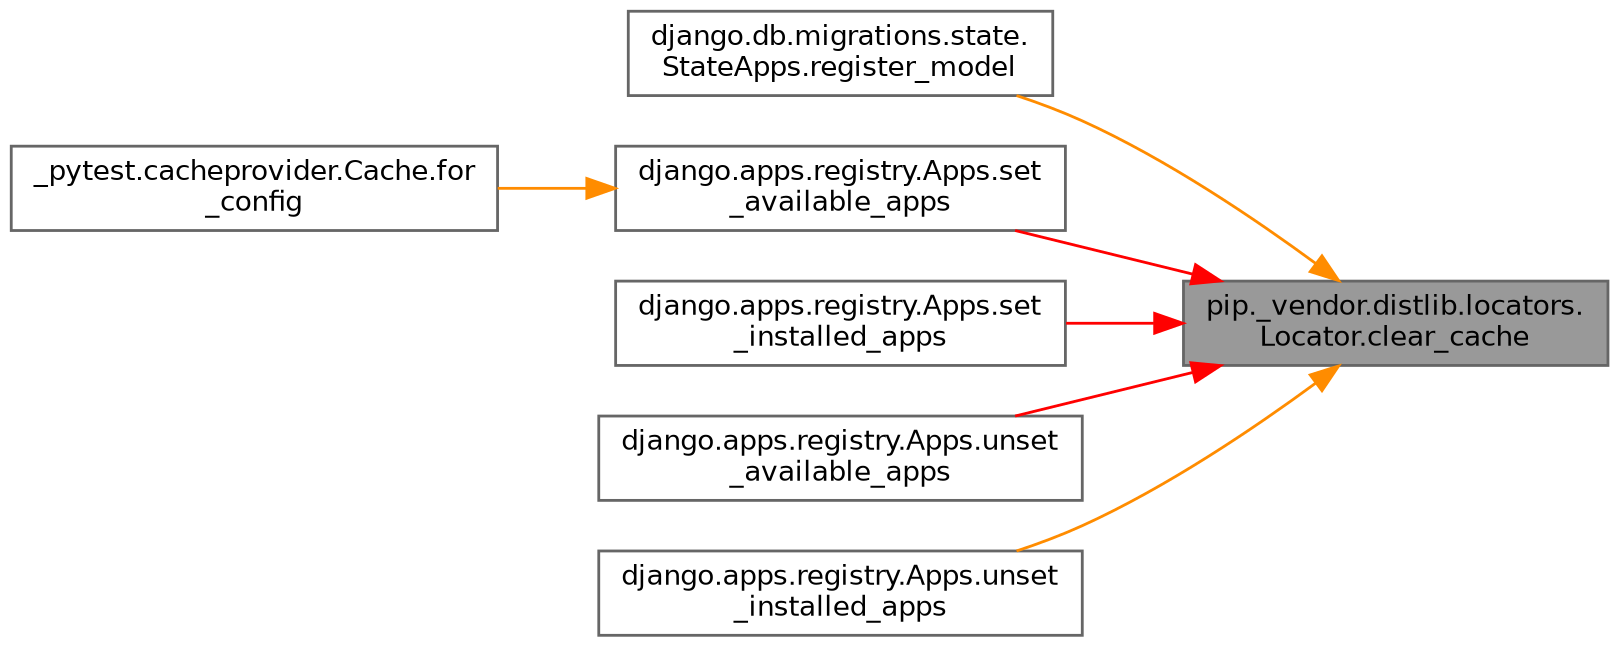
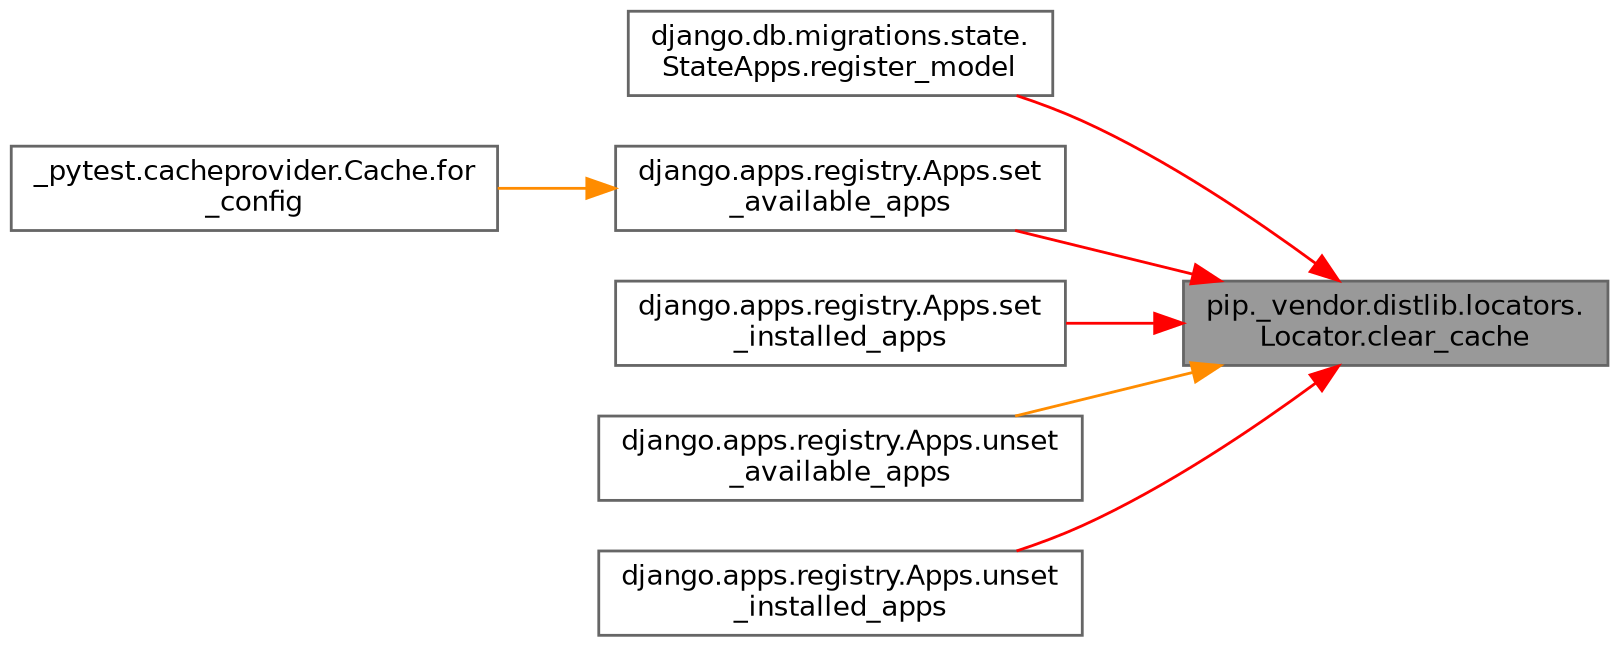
edge "django.db.migrations.state. StateApps.register_model" -> "pip._vendor.distlib.locators. Locator.clear_cache": color darkorange -> red
edge "django.apps.registry.Apps.unset _available_apps" -> "pip._vendor.distlib.locators. Locator.clear_cache": color red -> darkorange
edge "django.apps.registry.Apps.unset _installed_apps" -> "pip._vendor.distlib.locators. Locator.clear_cache": color darkorange -> red
